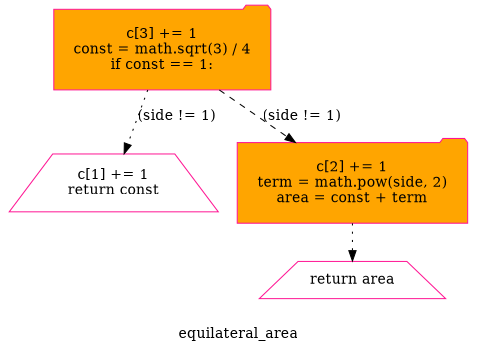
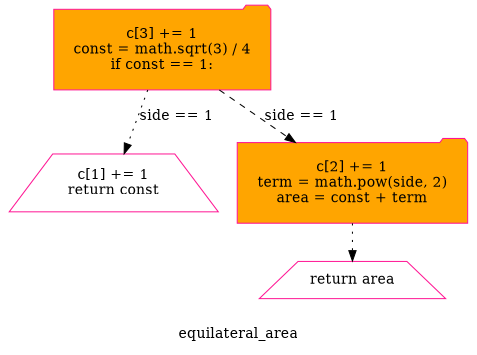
edge "c[3] += 1 const = math.sqrt(3) / 4 if const == 1:" -> "c[1] += 1 return const": label "(side != 1)" -> "side == 1"
edge "c[3] += 1 const = math.sqrt(3) / 4 if const == 1:" -> "c[2] += 1 term = math.pow(side, 2) area = const + term": label "(side != 1)" -> "side == 1"
